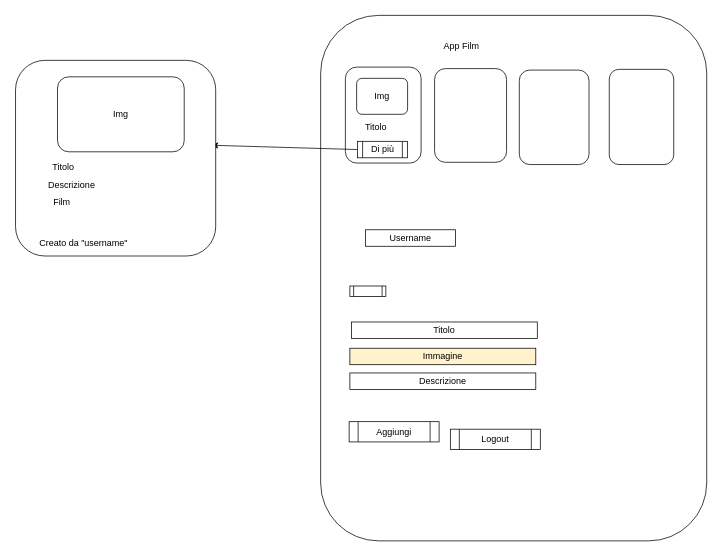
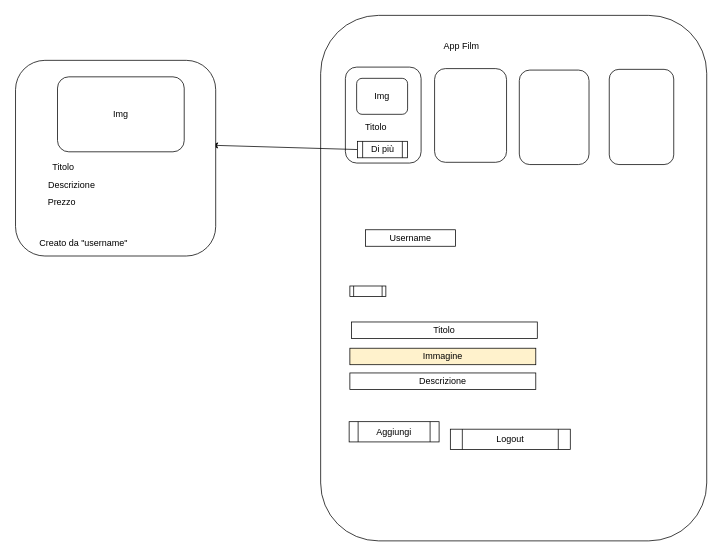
node "Film": label "Film" -> "Prezzo"
node "Logout": size 90x20 -> 120x20
